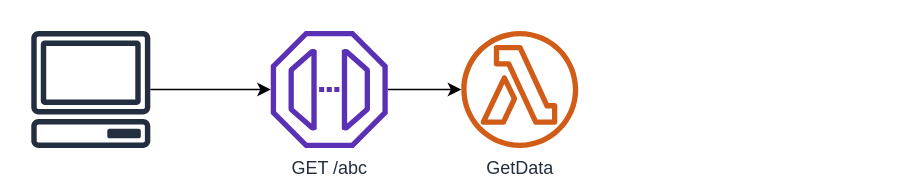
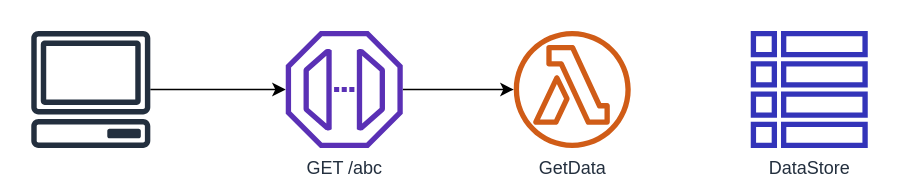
node "GET /abc": moved (329, 89) -> (344, 89)
node "GetData": moved (520, 89) -> (572, 89)
node "DataStore": added
